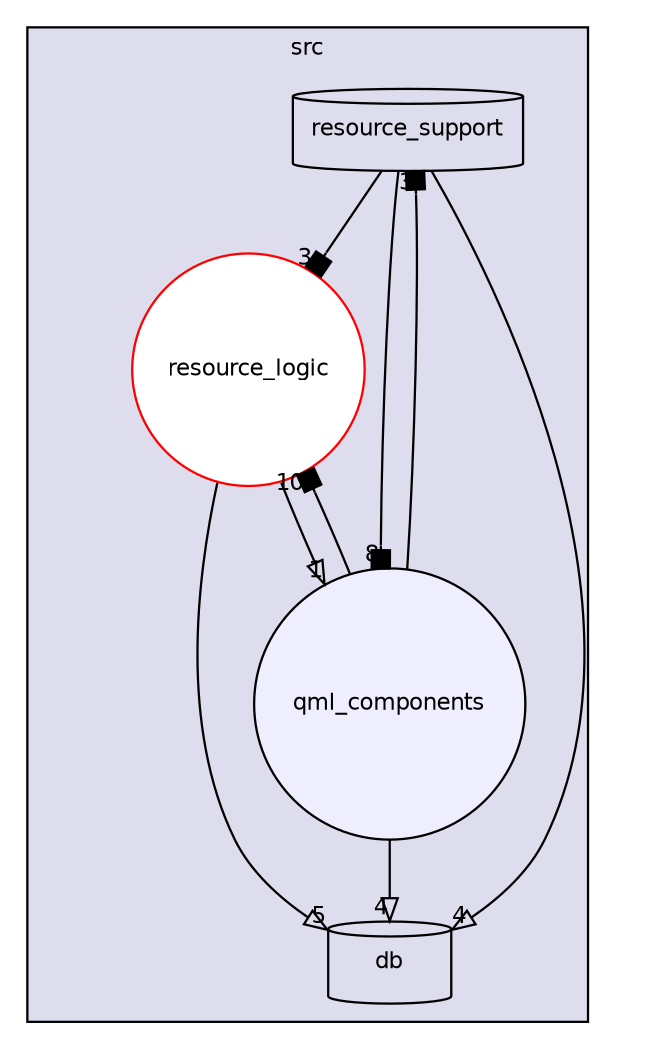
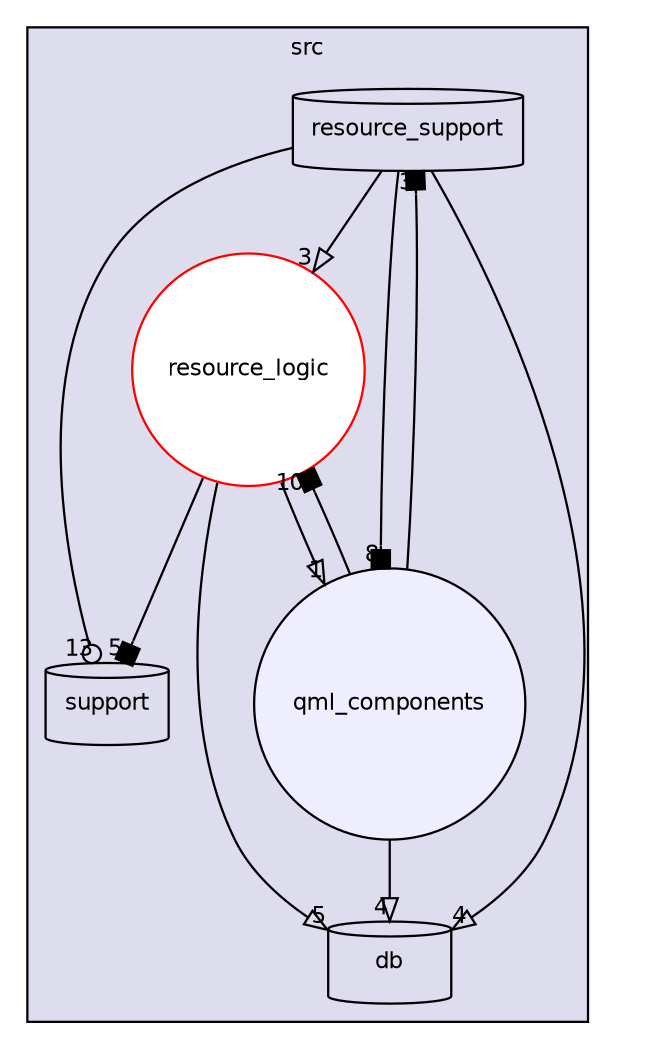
edge "resource_support" -> "resource_logic": arrowhead box -> onormal
node "support": added
